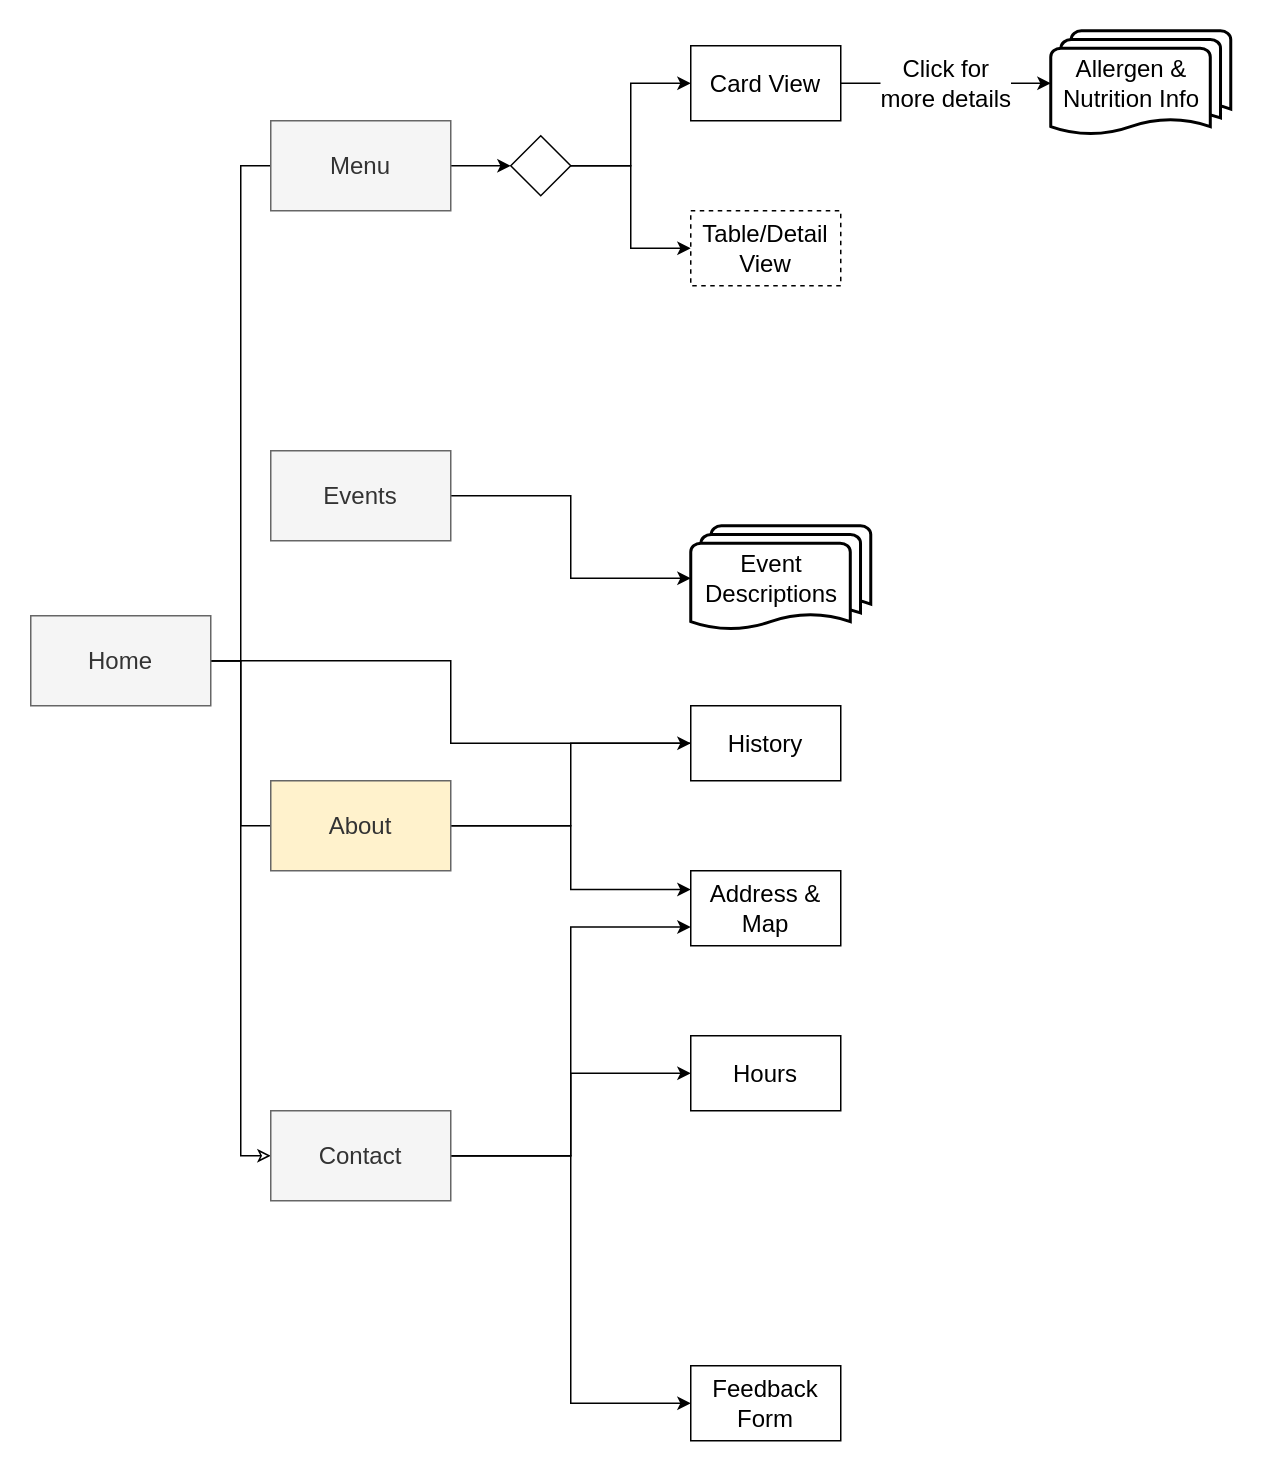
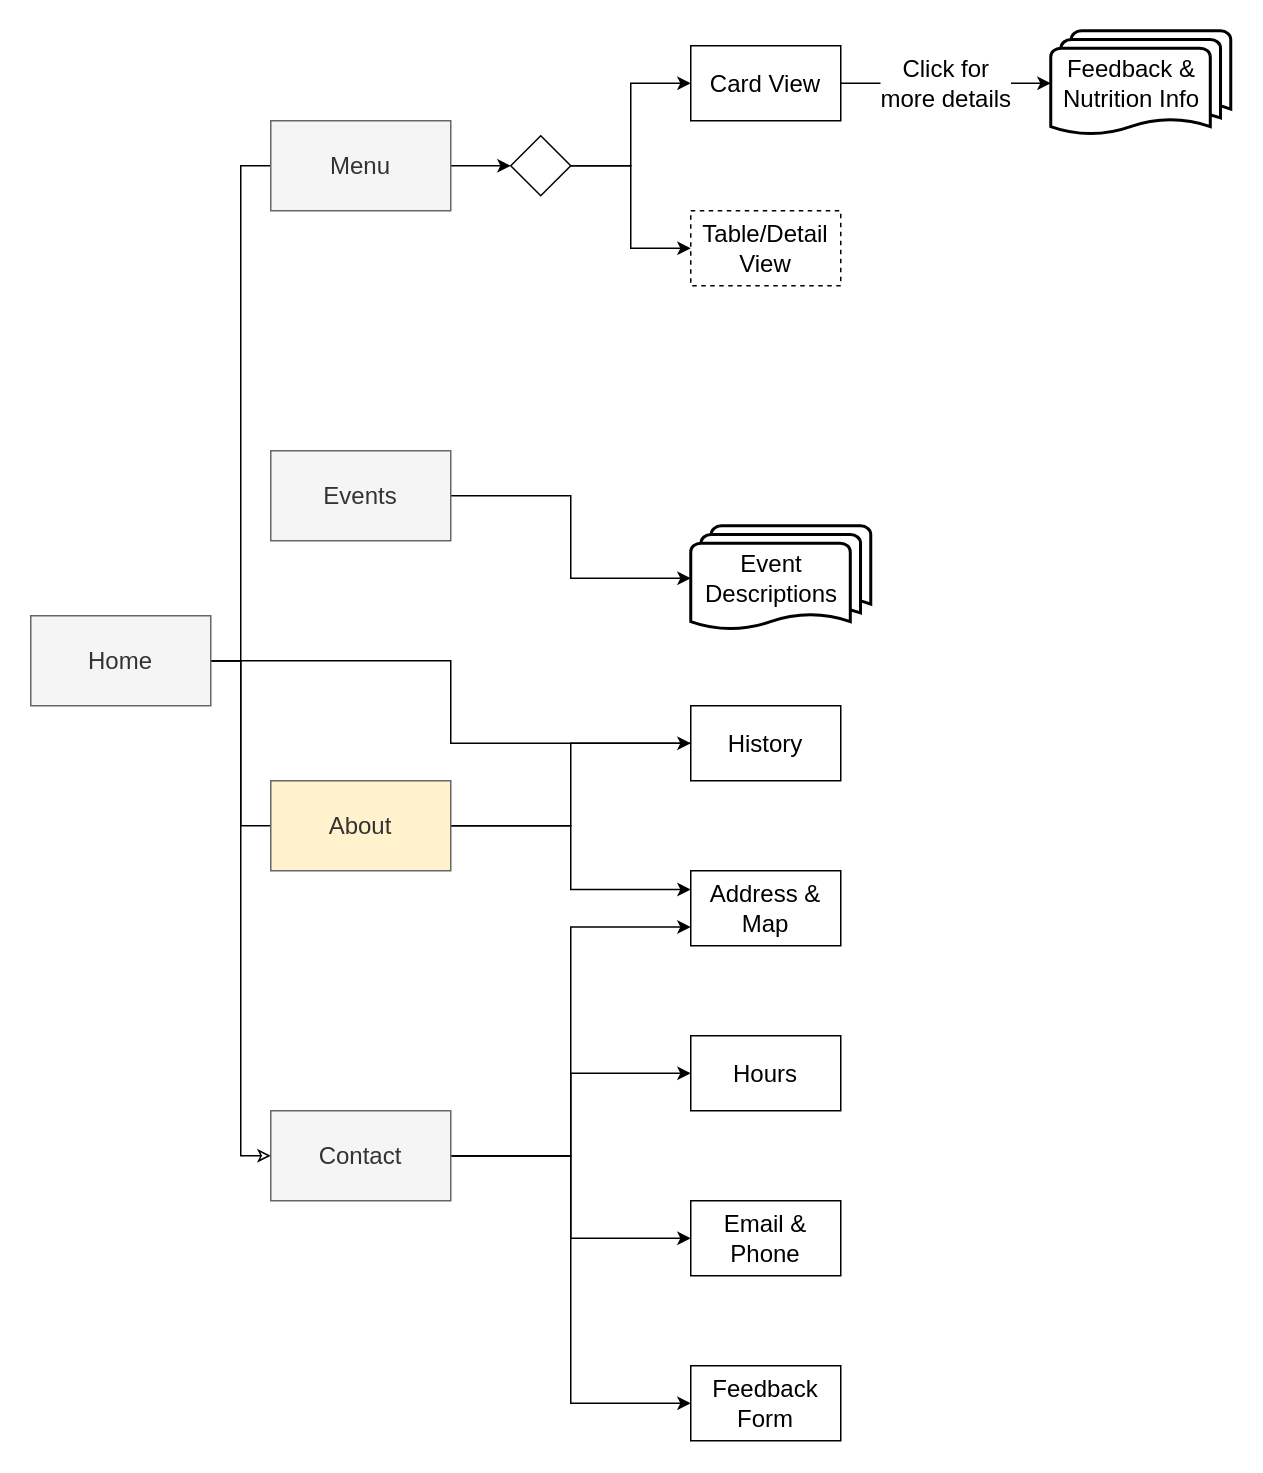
node "Allergen & Nutrition Info": label "Allergen & Nutrition Info" -> "Feedback & Nutrition Info"
edge "Contact" -> "Email & Phone": added
node "Email & Phone": added
